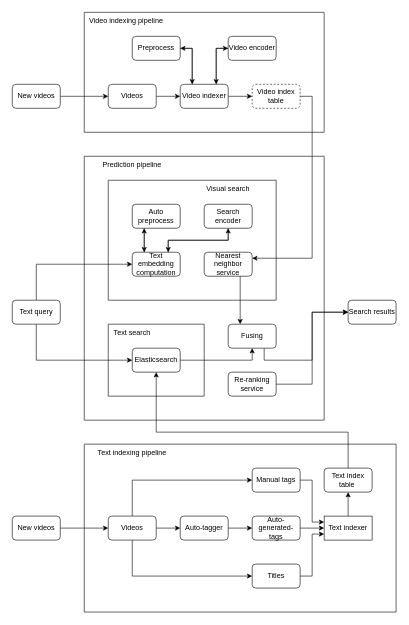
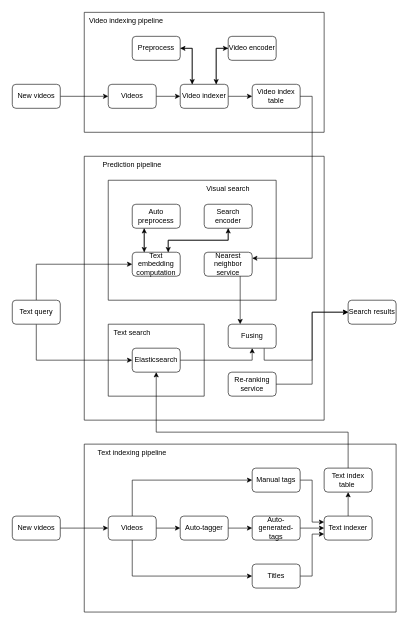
node "Video index table": style dashed -> solid
node "Text indexer": shape rectangle -> rounded rectangle
